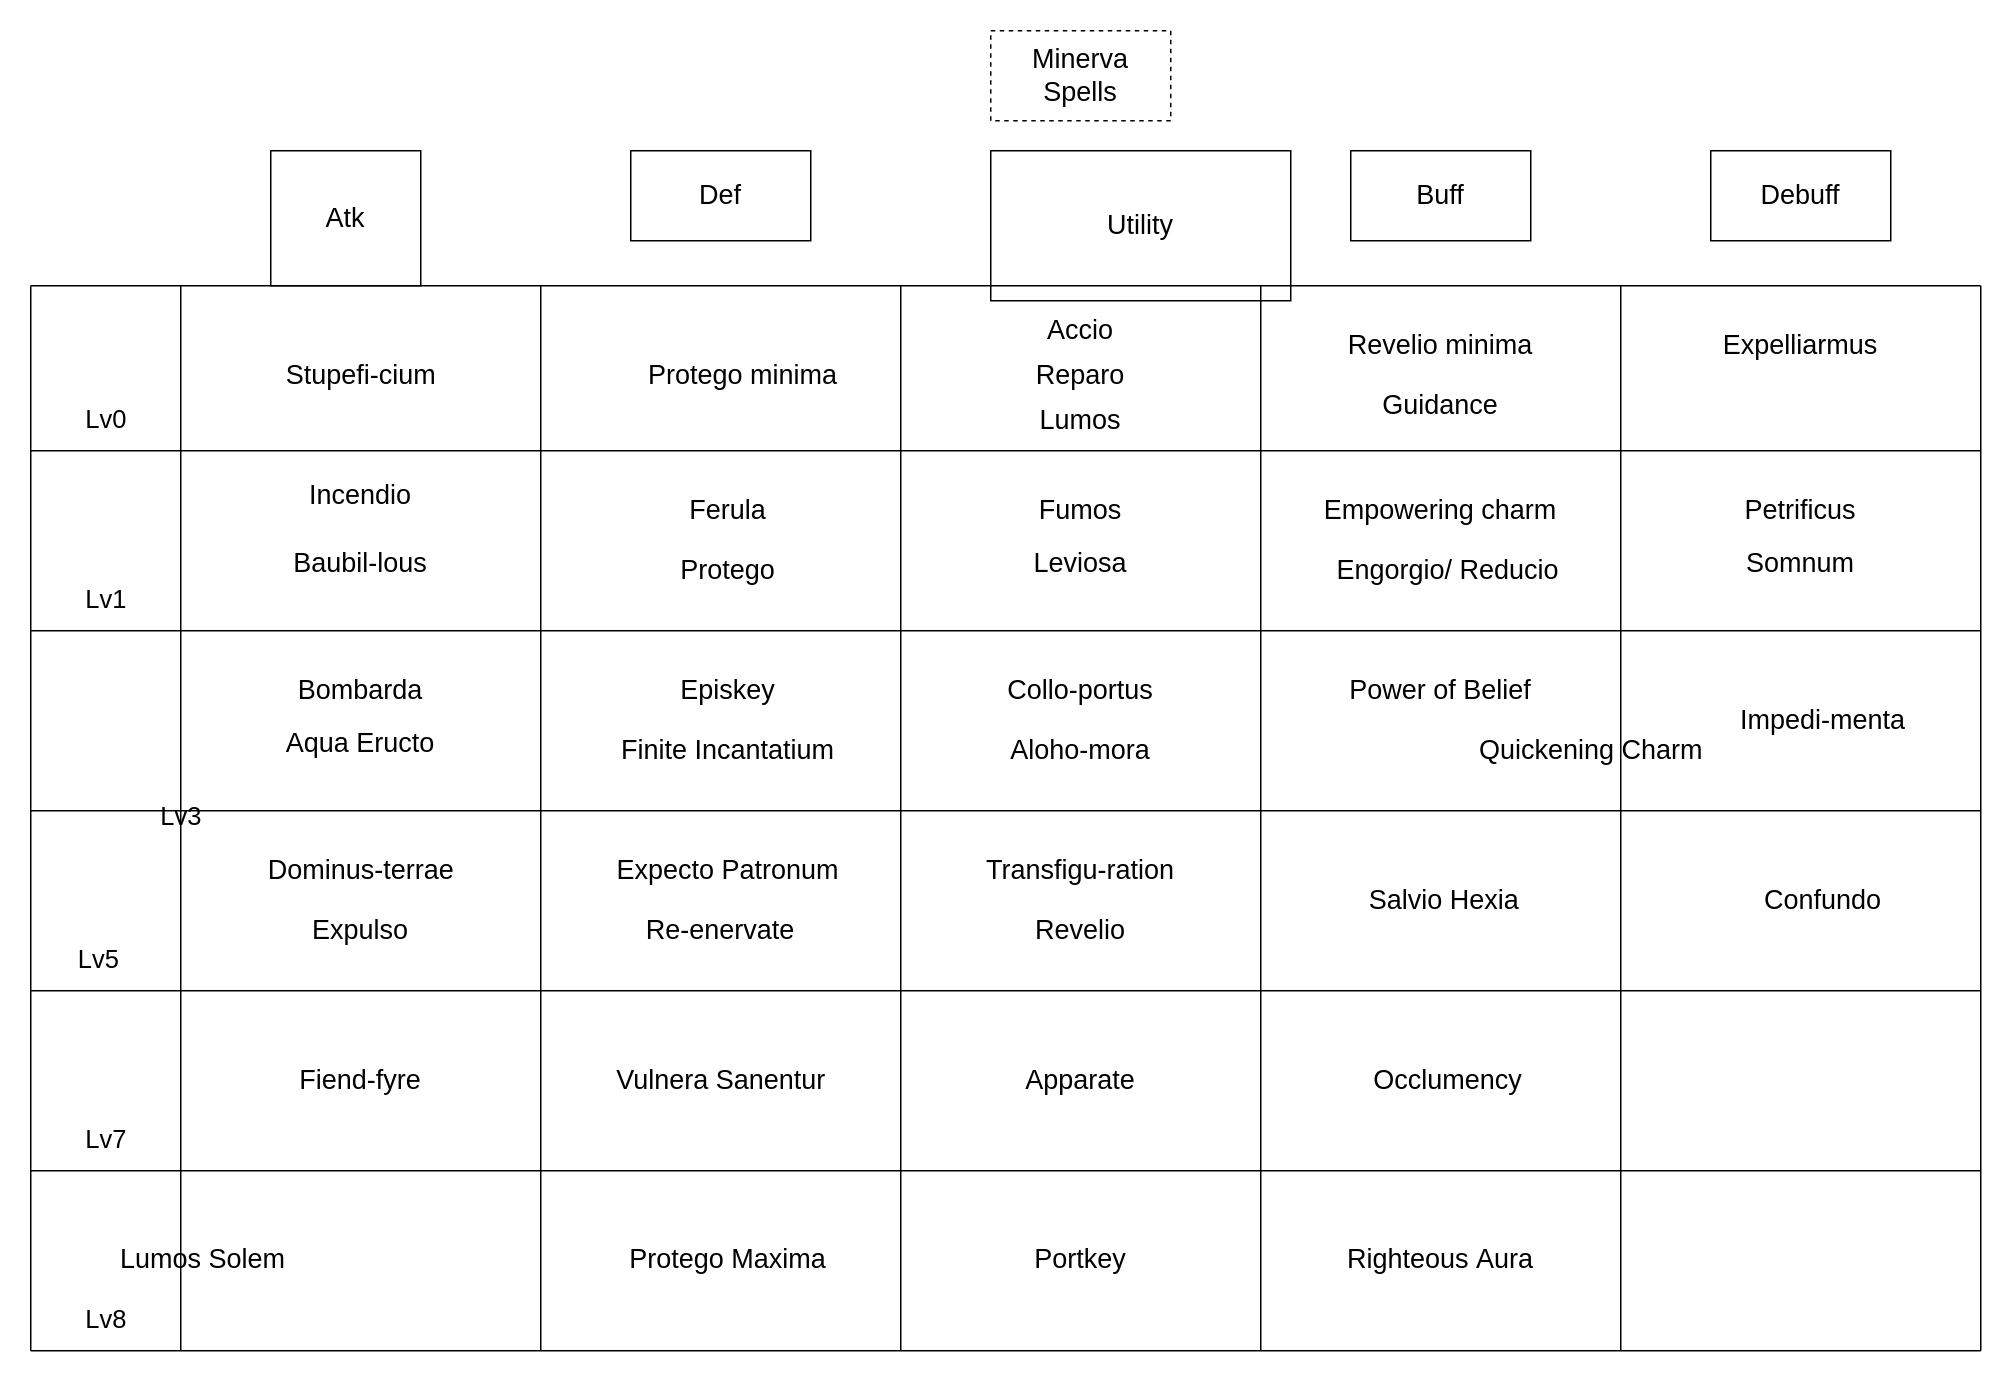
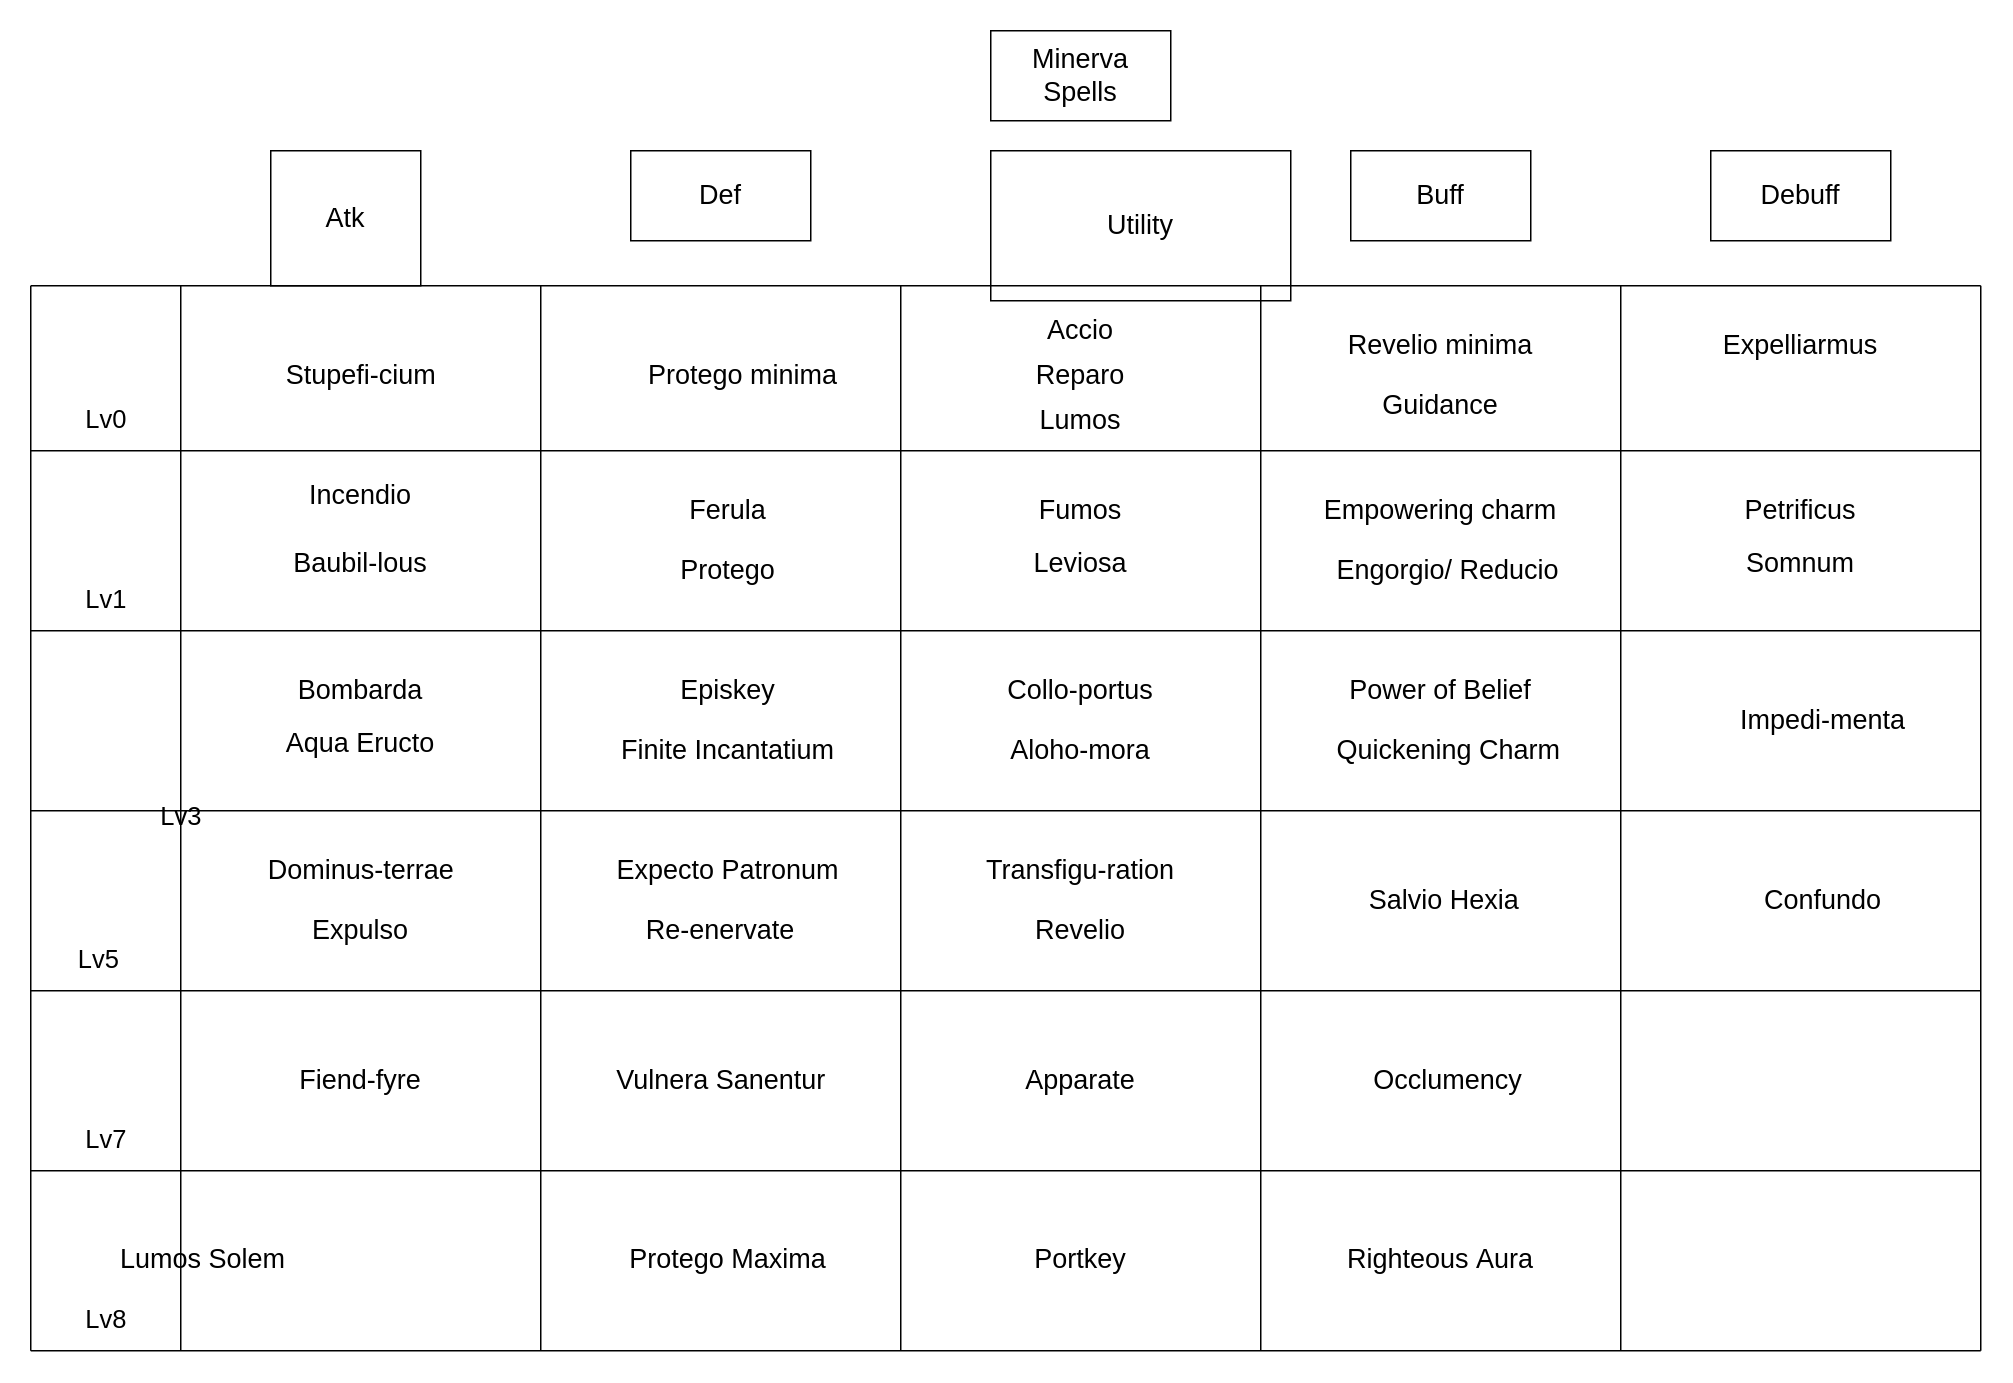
node "Minerva Spells": style dashed -> solid
node "Quickening Charm": moved (1591, 751) -> (1448, 751)
